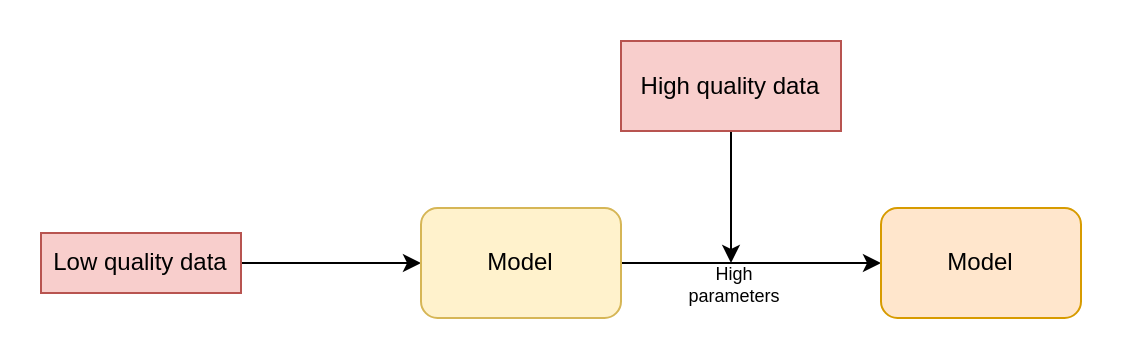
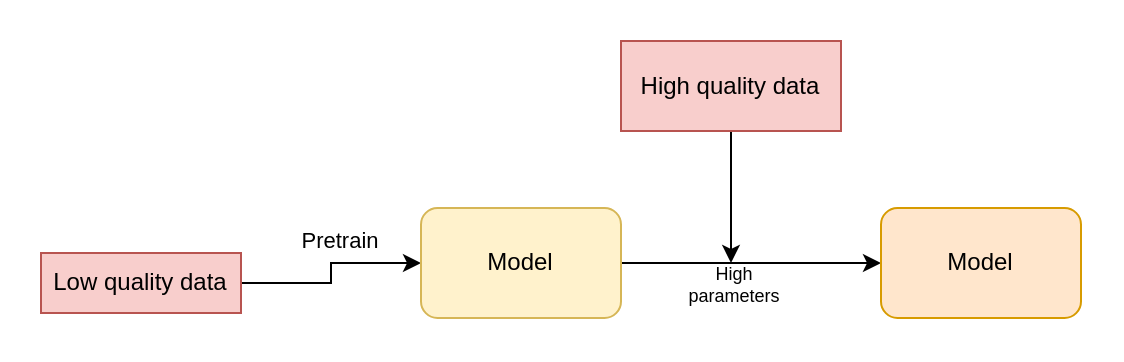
node "Pretrain": added
node "Low quality data": moved (141, 263) -> (141, 283)
